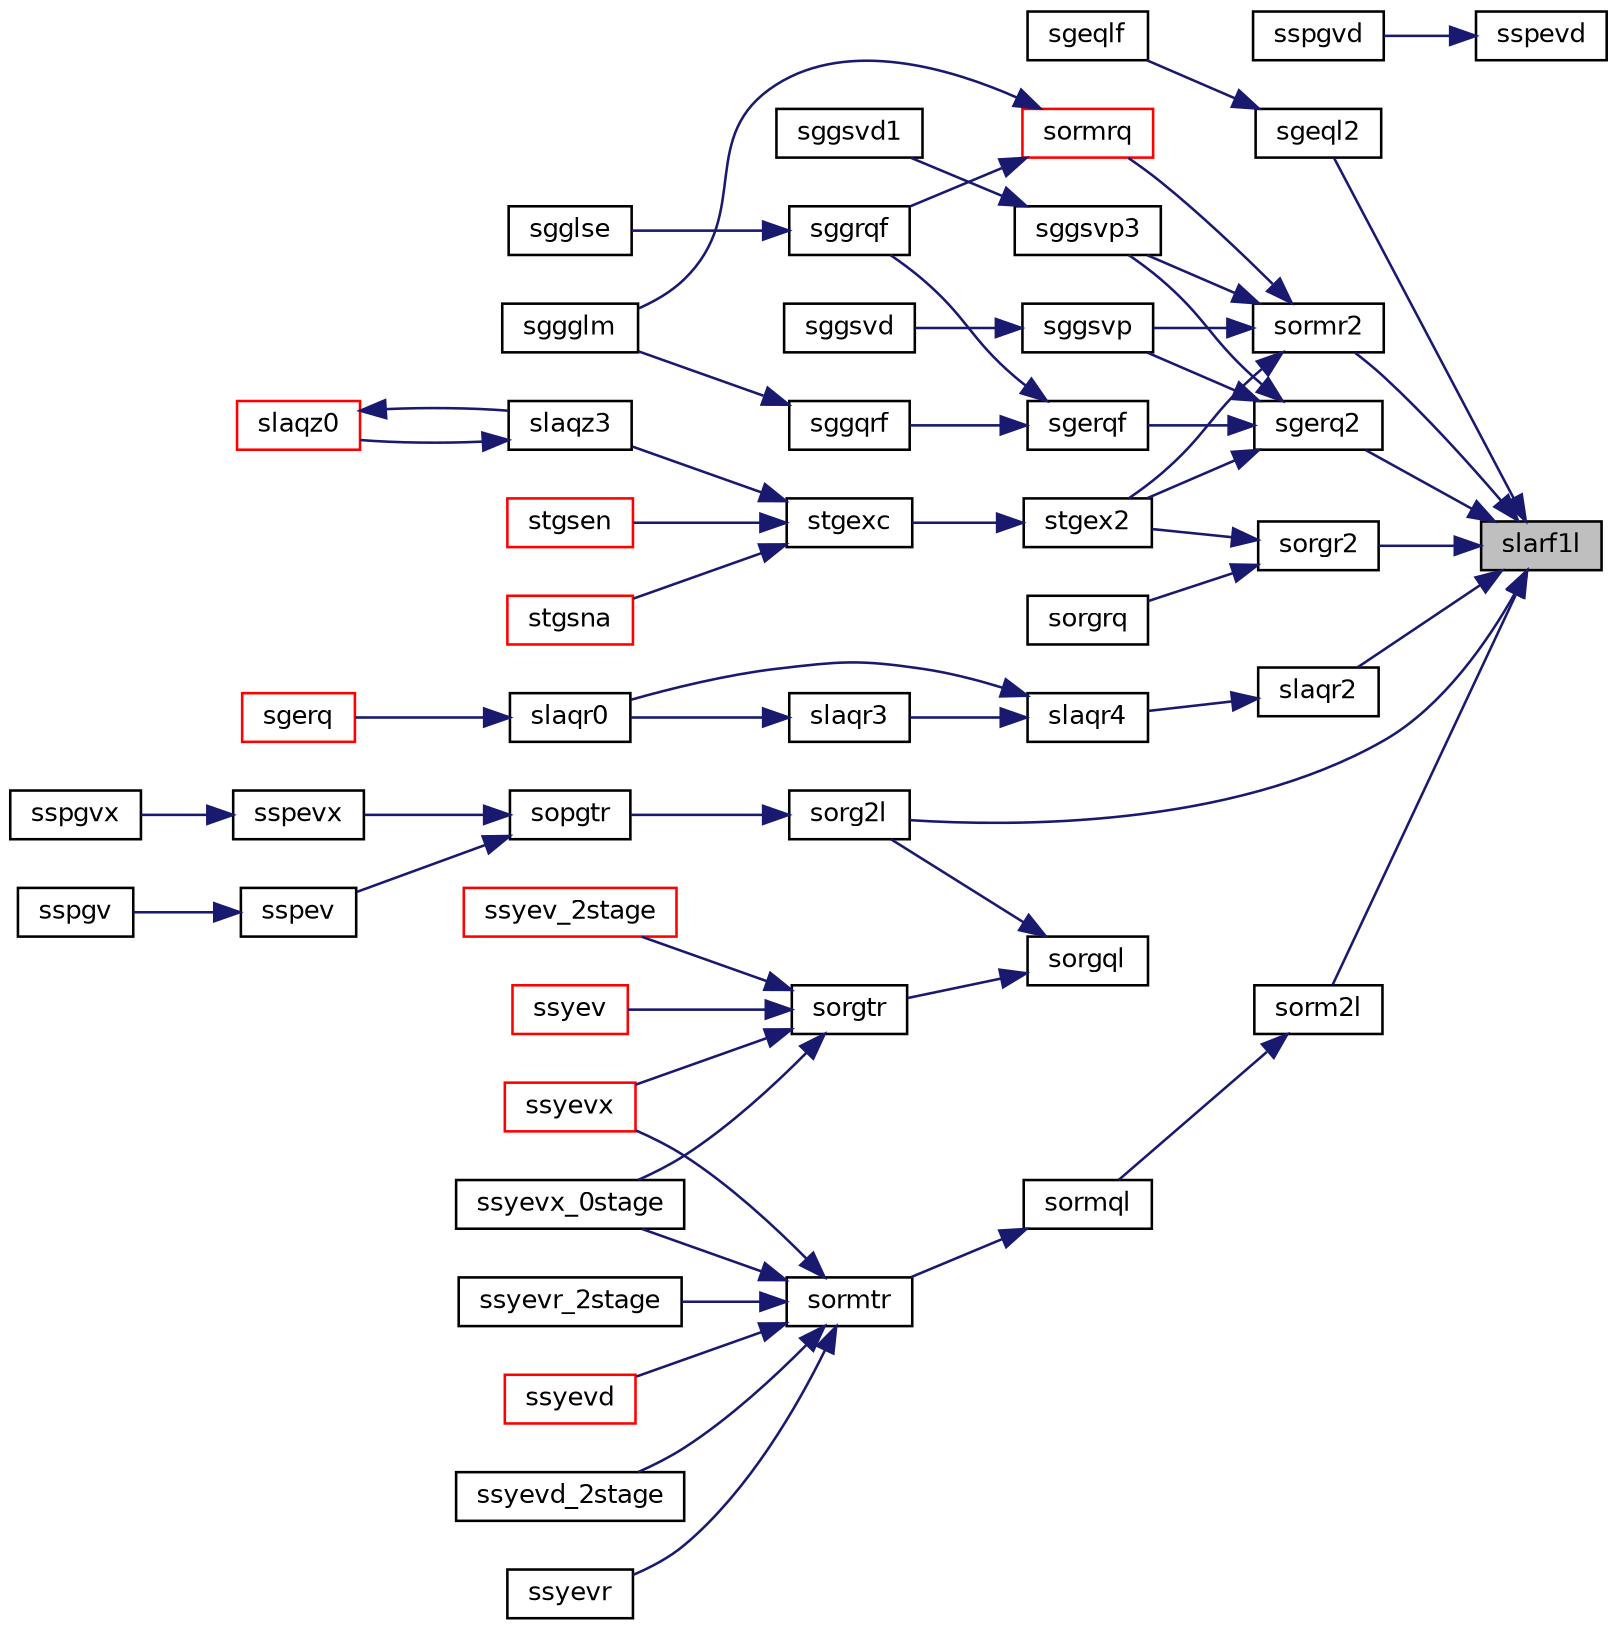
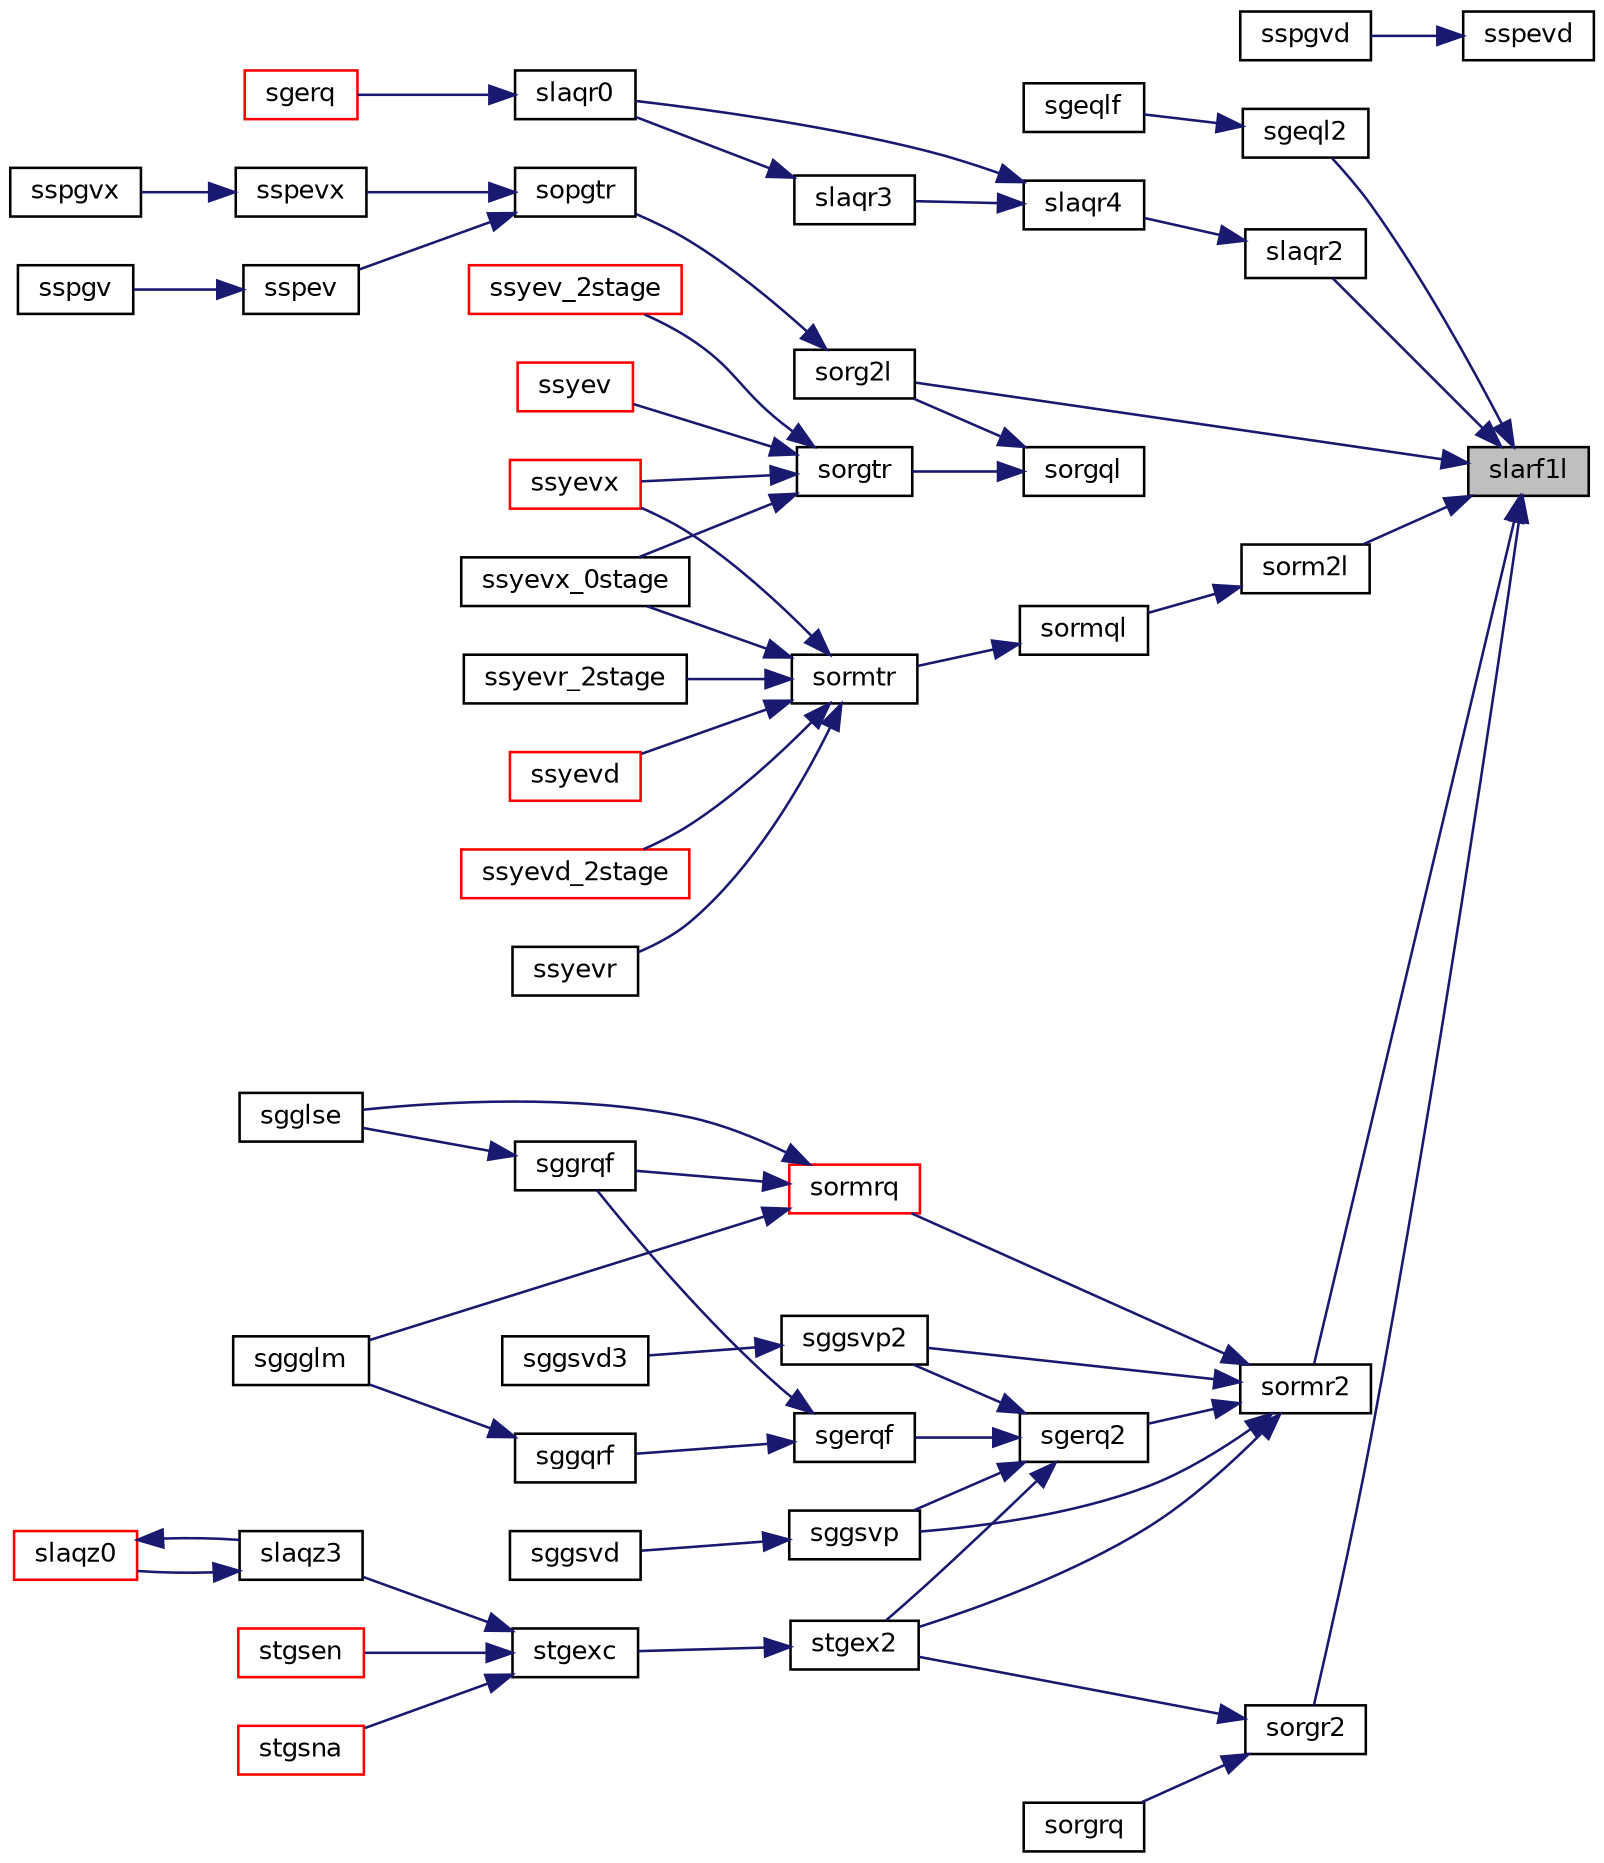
node "sggsvd1": label "sggsvd1" -> "sggsvd3"
node "sggsvp3": label "sggsvp3" -> "sggsvp2"
edge "sgerq2" -> "slarf1l": now "sgerq2" -> "sormr2"
edge "sgglse" -> "sormrq": added
node "ssyevd_2stage": color black -> red
